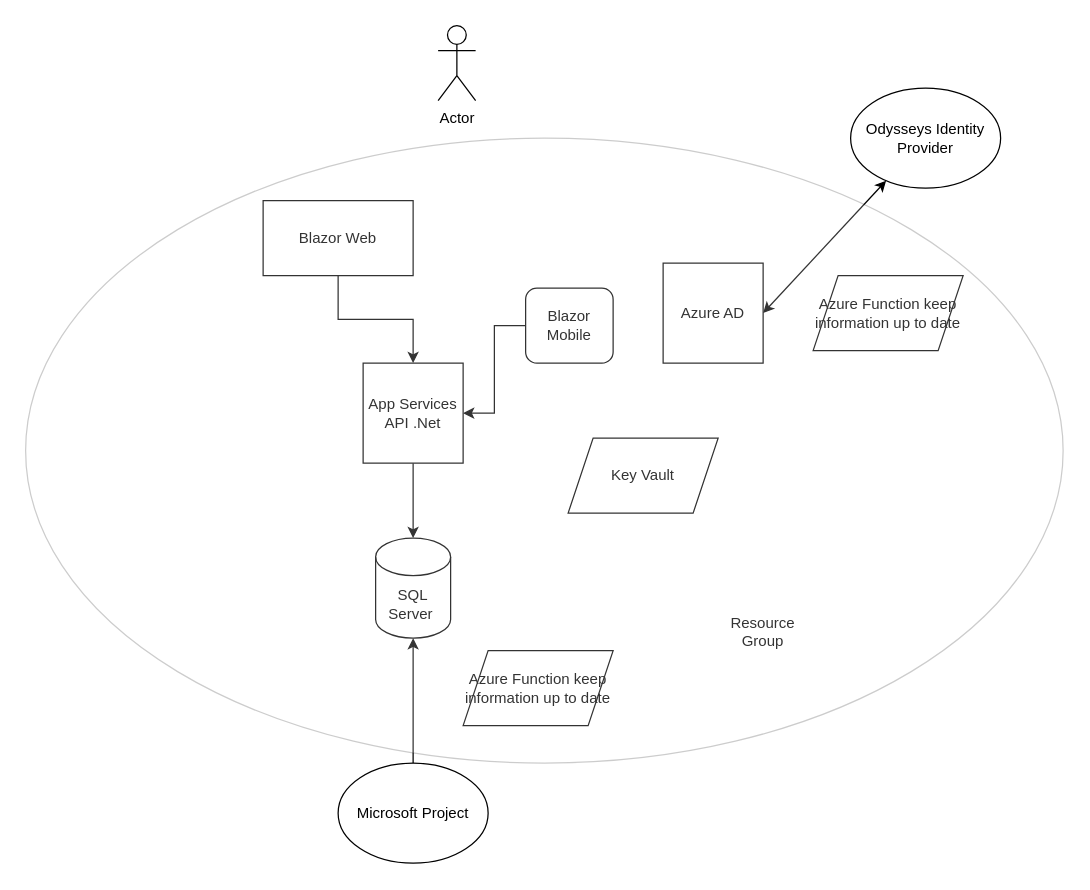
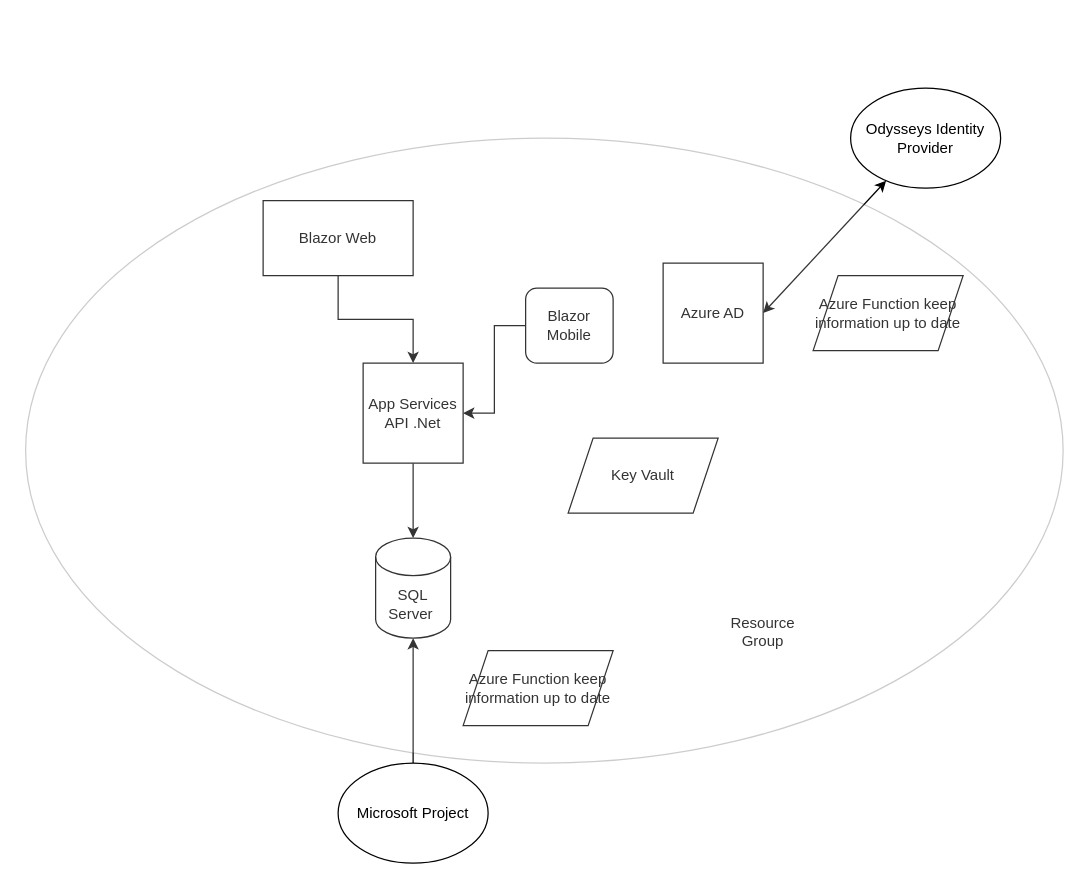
node "Actor": removed
